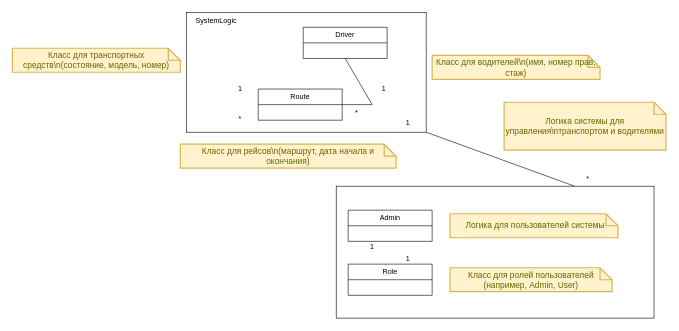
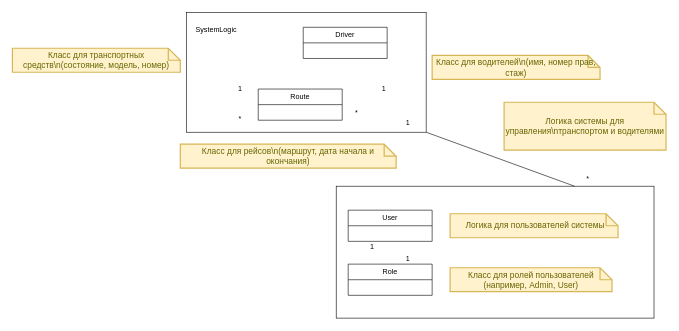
node "SystemLogic": moved (216, 21) -> (216, 30)
edge "Driver" -- "Route": removed
node "Admin": label "Admin" -> "User"
